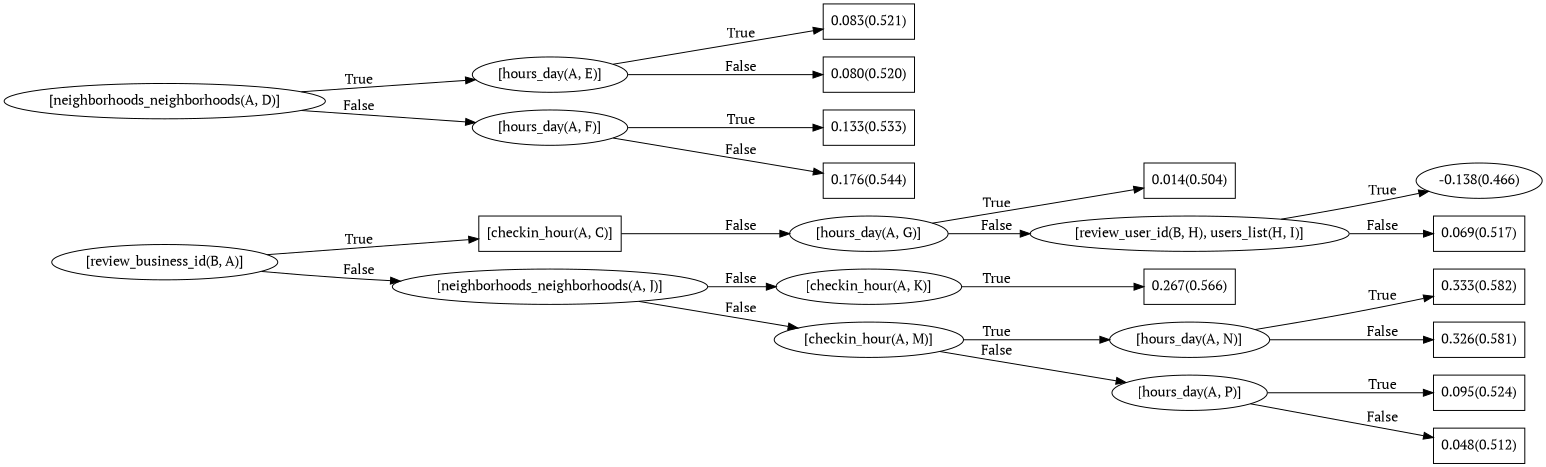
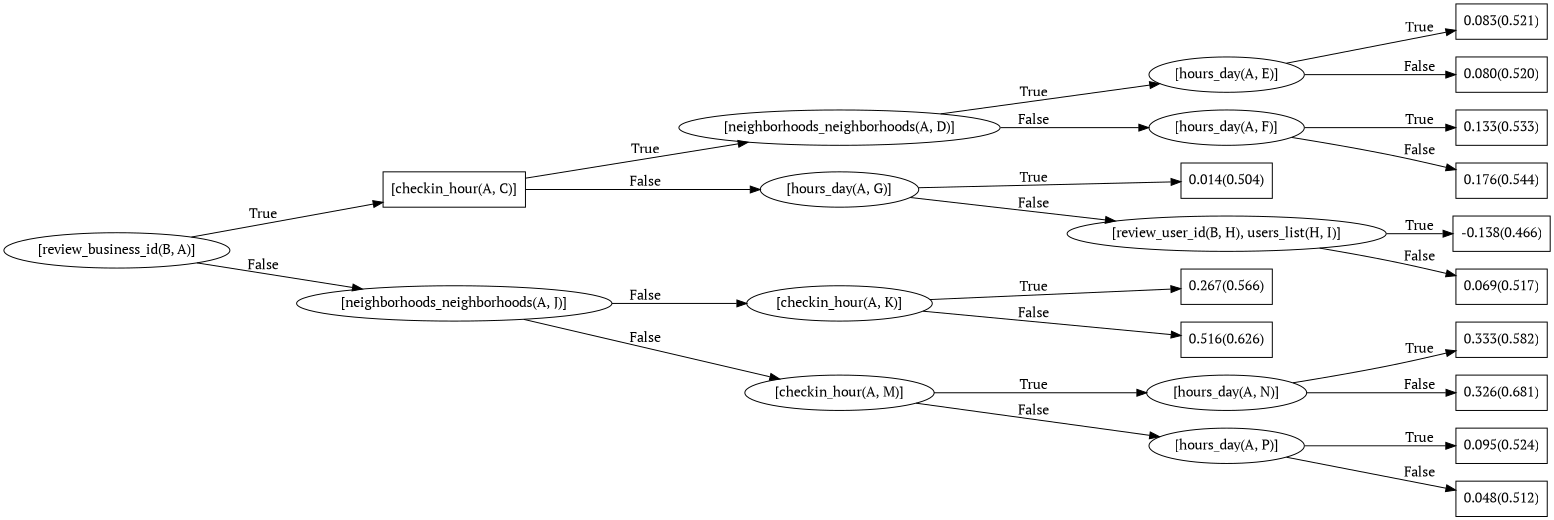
edge "[checkin_hour(A, C)]" -> "[neighborhoods_neighborhoods(A, D)]": added, label "True"
node "-0.138(0.466)": shape ellipse -> box
node "0.516(0.626)": added
node "0.326(0.581)": label "0.326(0.581)" -> "0.326(0.681)"
